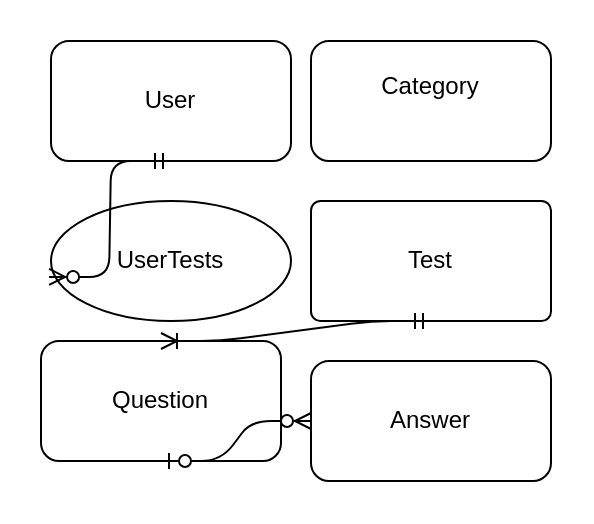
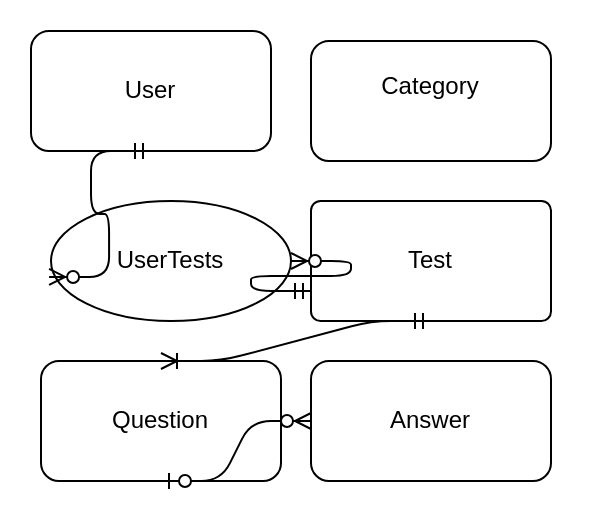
node "User": moved (171, 101) -> (151, 91)
edge "UserTests" -- "Test": added
node "Question": moved (161, 401) -> (161, 421)
